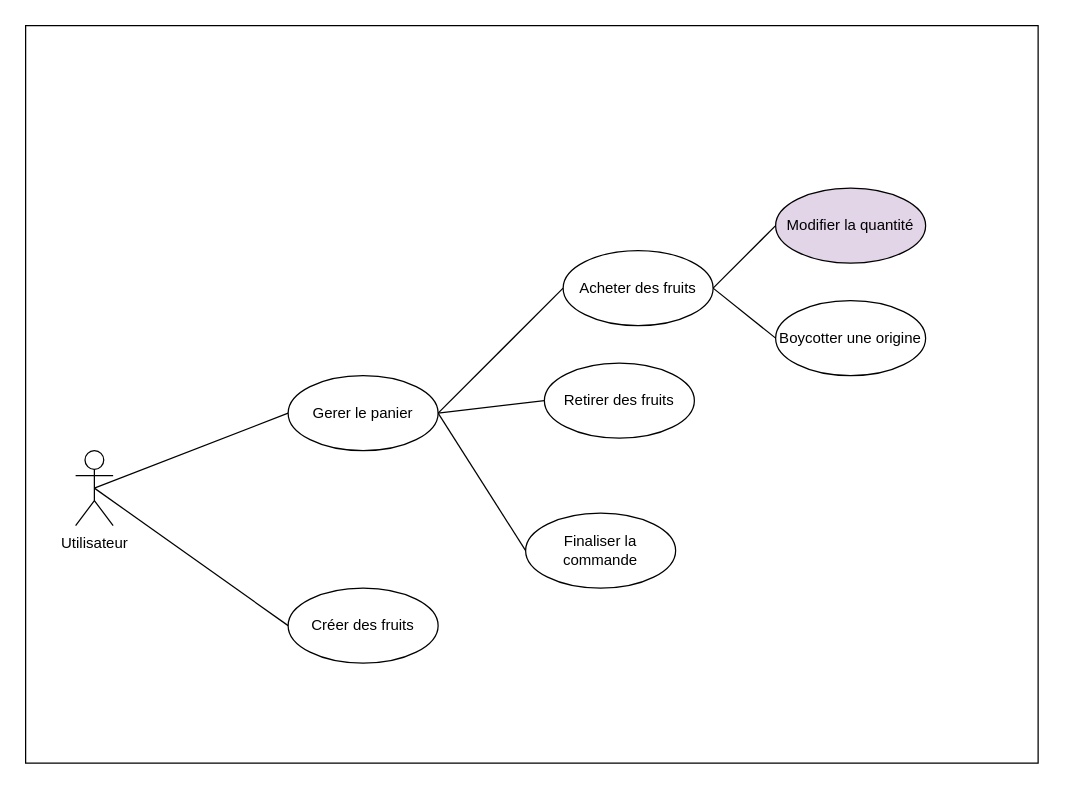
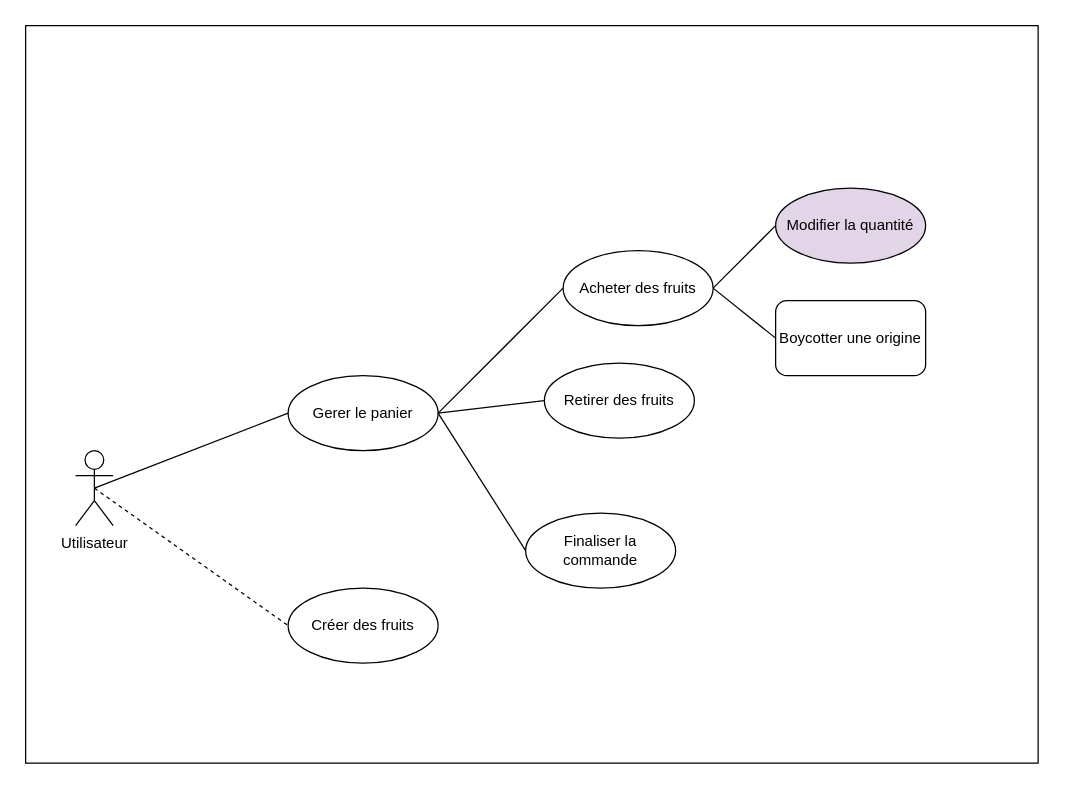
node "Boycotter une origine": shape ellipse -> rounded rectangle
edge "Utilisateur" -- "Créer des fruits": style solid -> dashed
